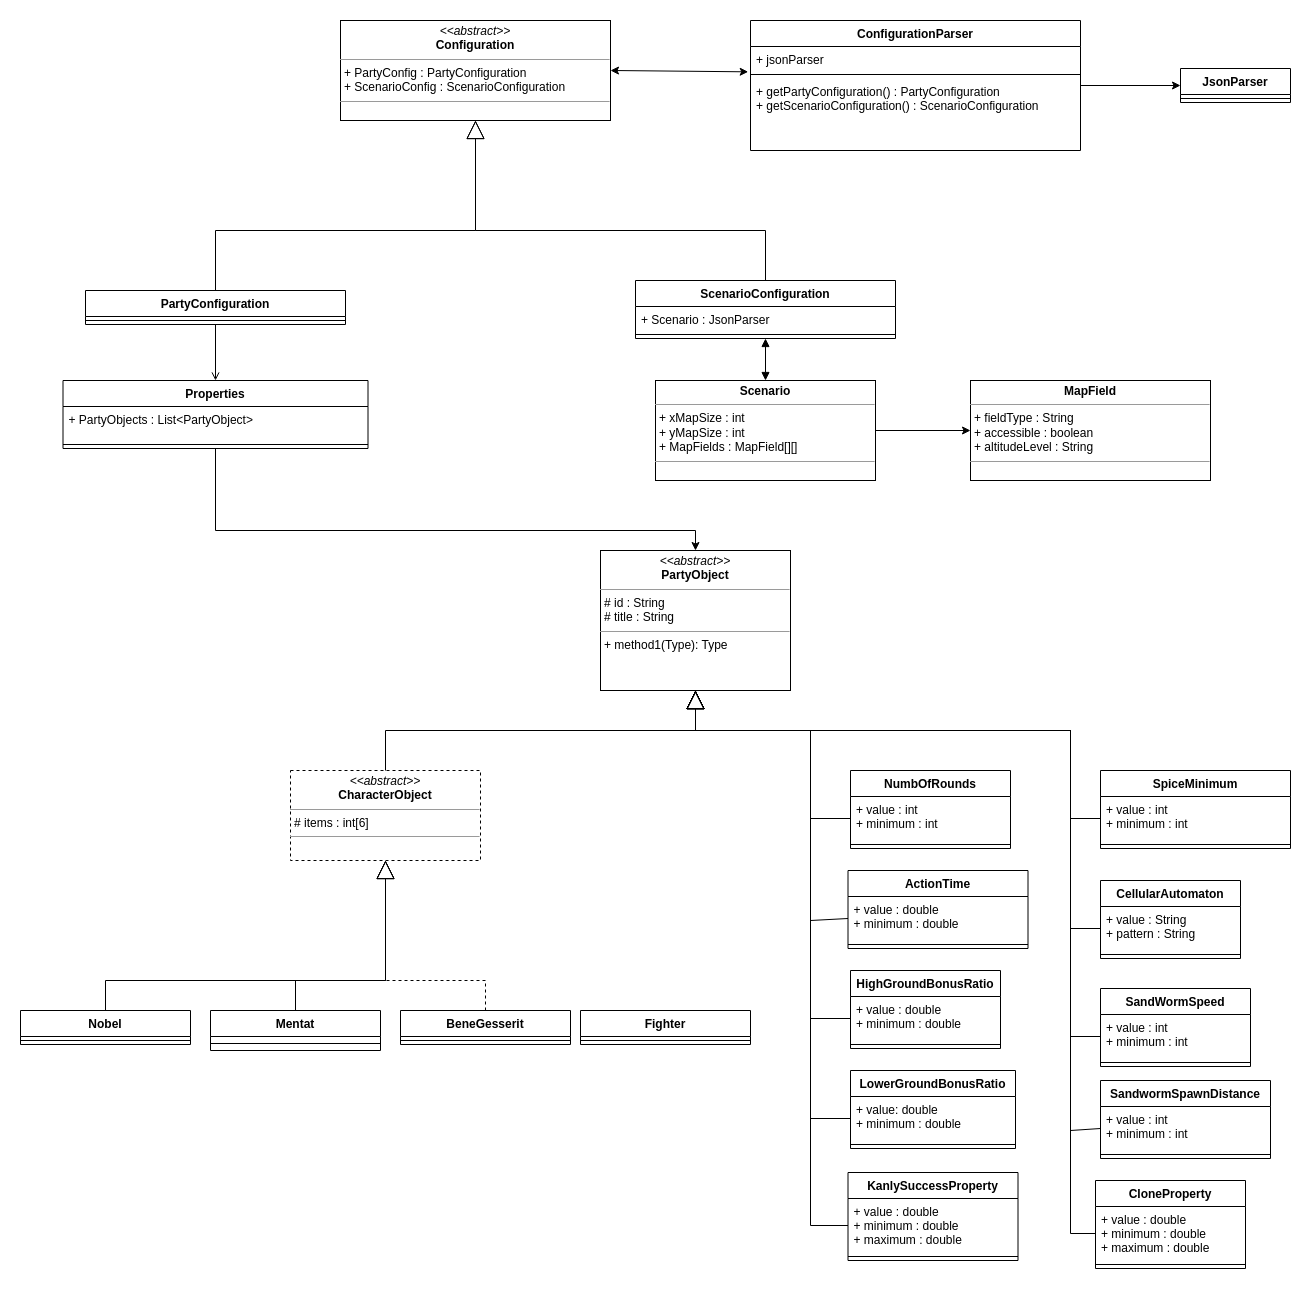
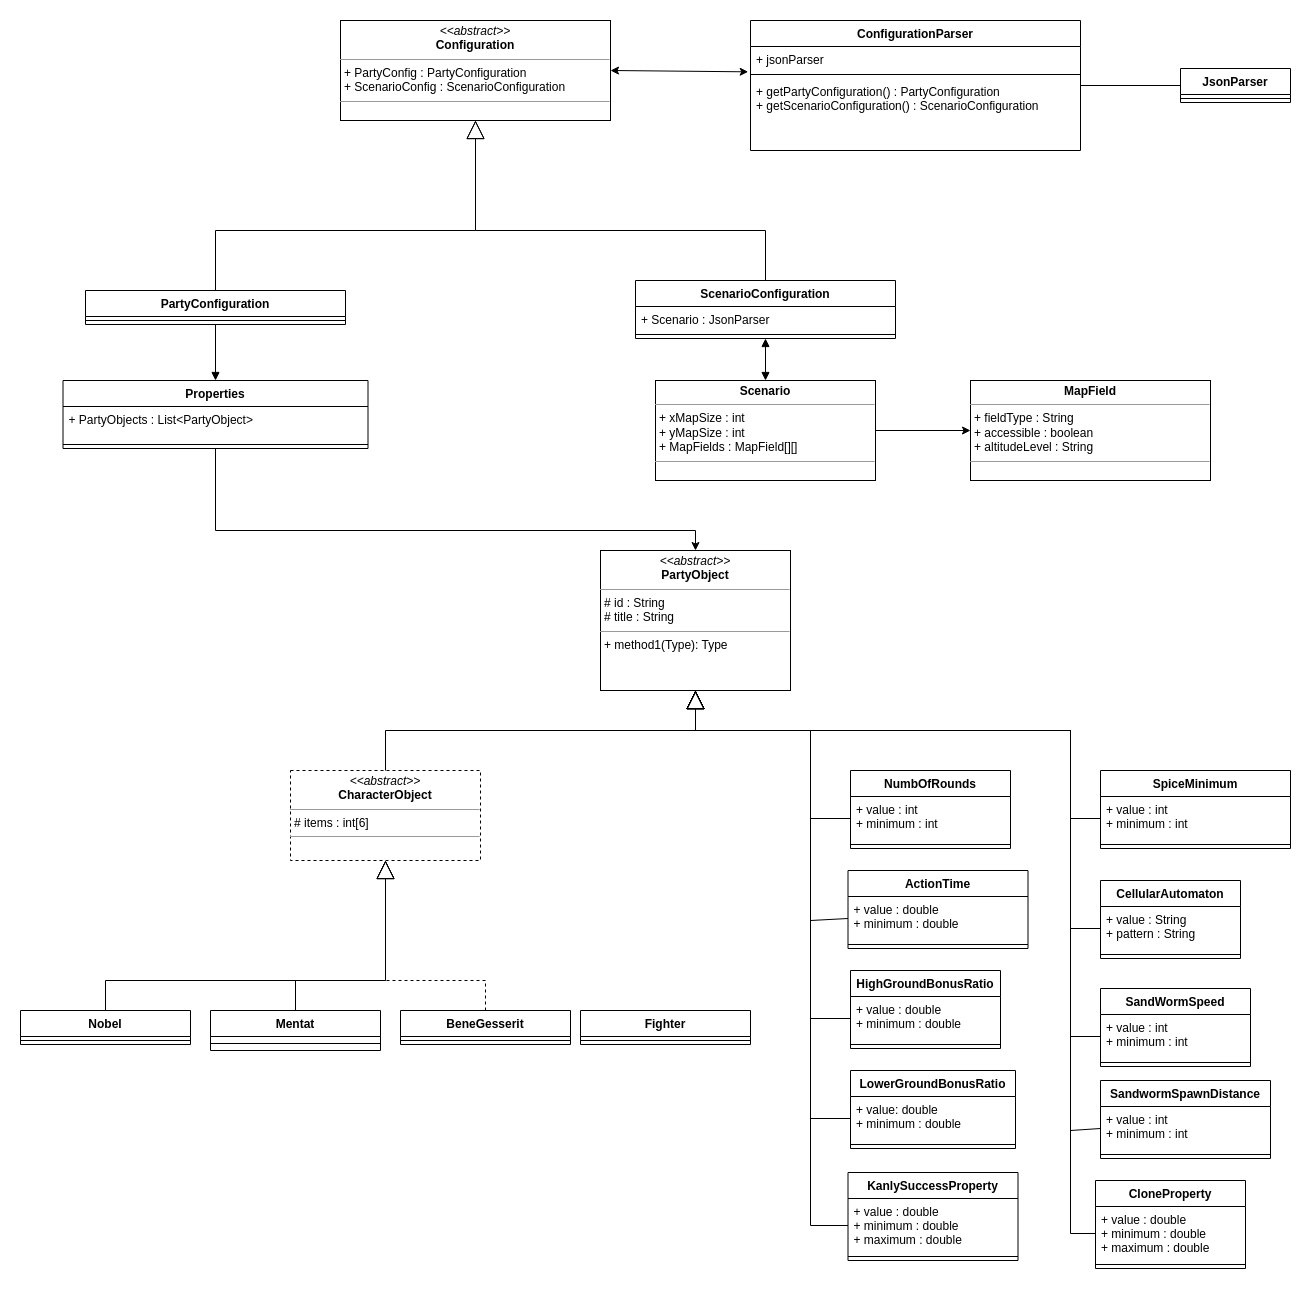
edge "ConfigurationParser" -> "JsonParser": arrowhead classic -> none
edge "PartyConfiguration" -> "Properties": arrowhead open -> block
